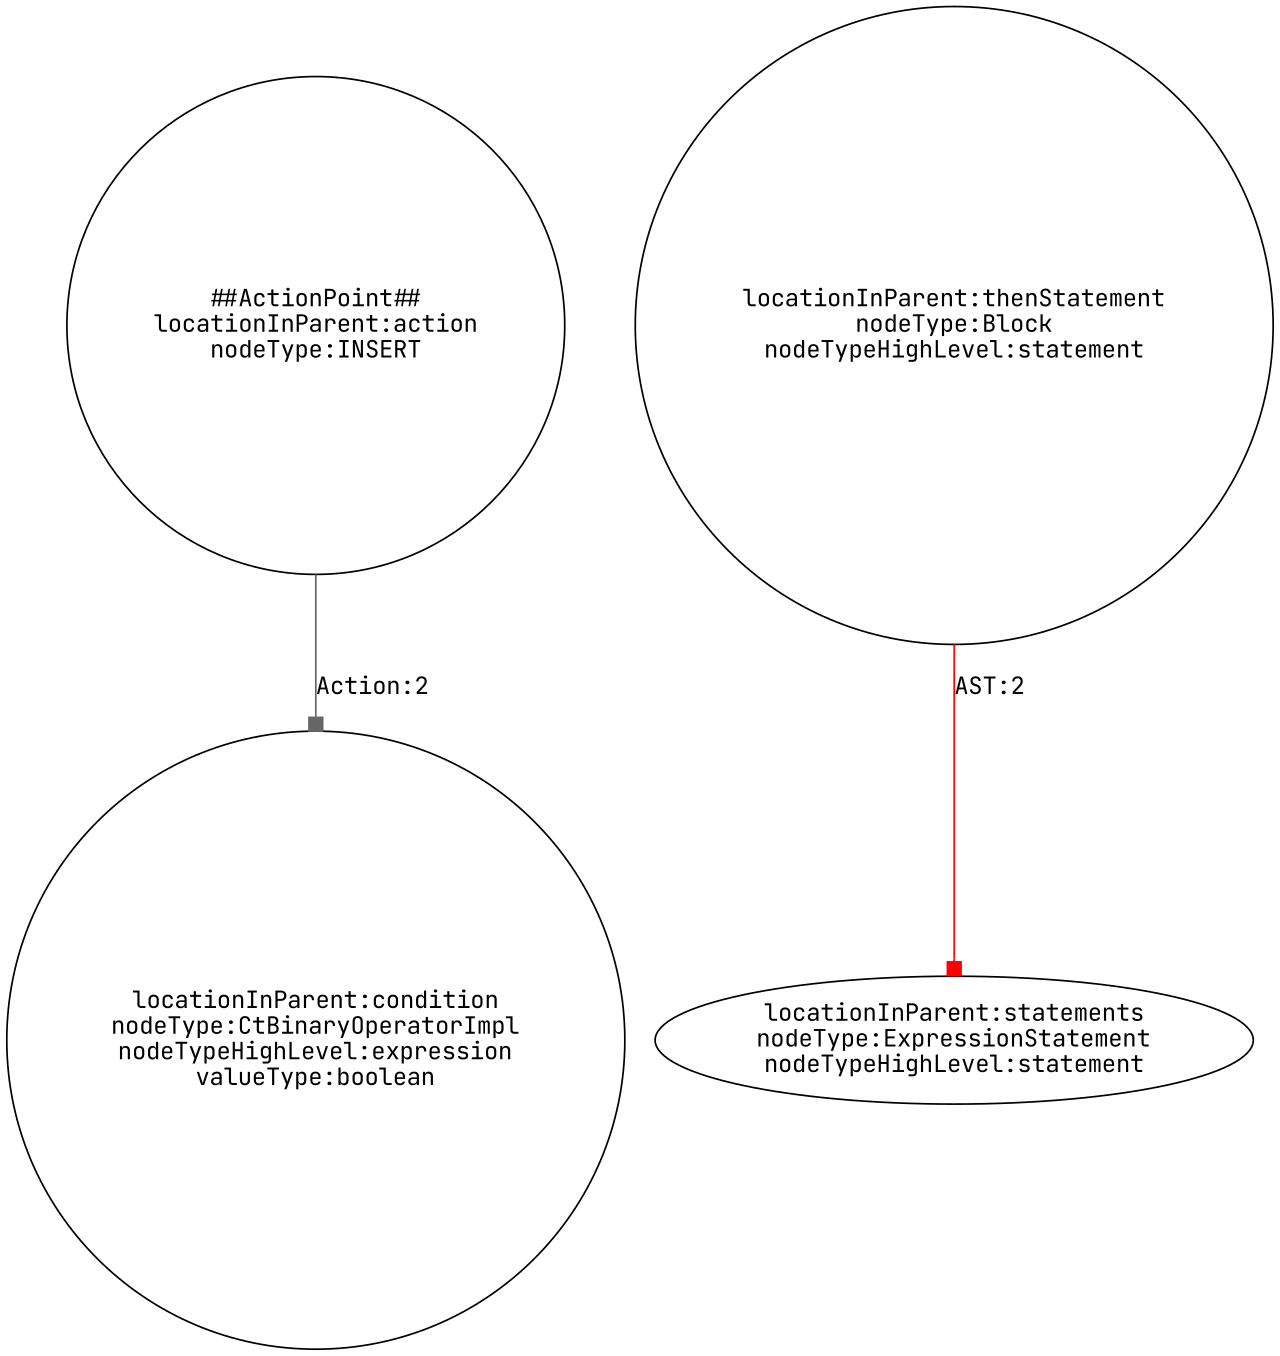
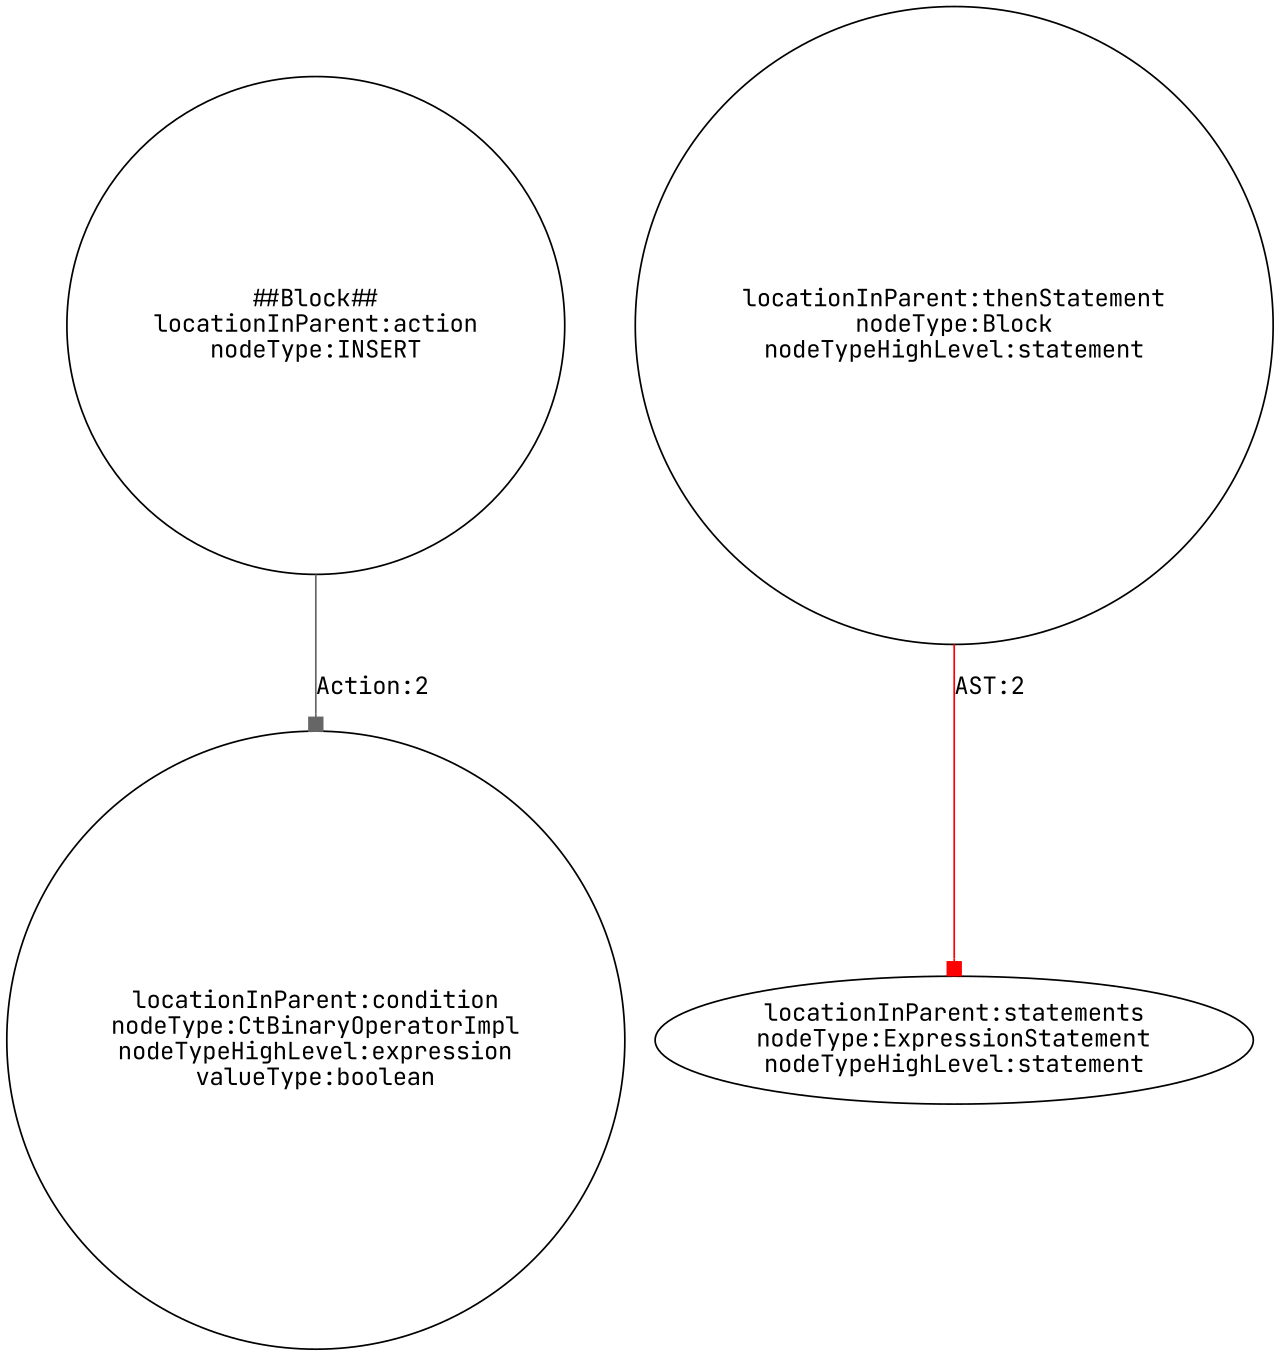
node "##ActionPoint## locationInParent:action nodeType:INSERT": label "##ActionPoint## locationInParent:action nodeType:INSERT" -> "##Block## locationInParent:action nodeType:INSERT"
